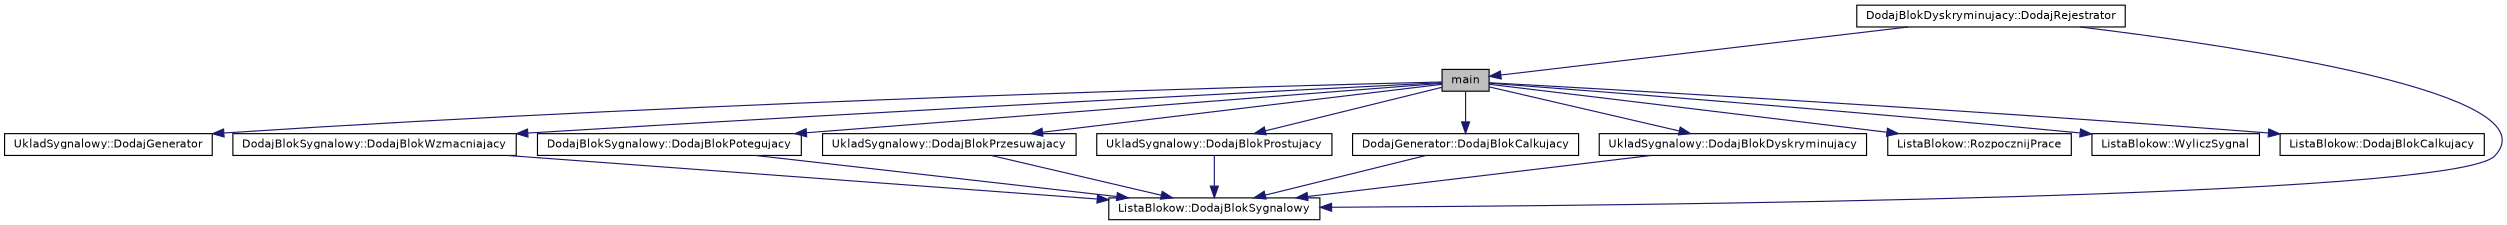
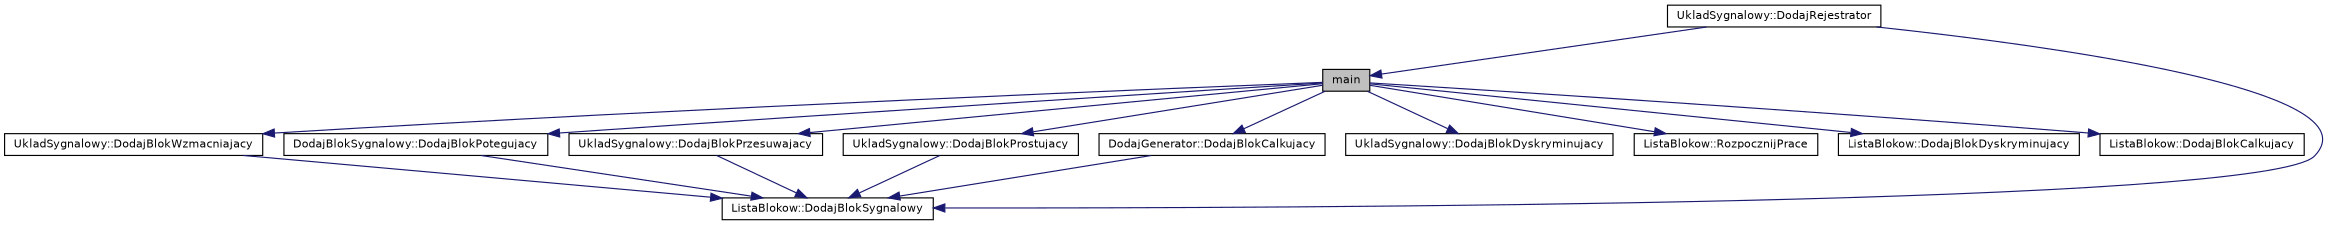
node "DodajBlokDyskryminujacy::DodajRejestrator": label "DodajBlokDyskryminujacy::DodajRejestrator" -> "UkladSygnalowy::DodajRejestrator"
node "UkladSygnalowy::DodajGenerator": removed
node "DodajBlokSygnalowy::DodajBlokWzmacniajacy": label "DodajBlokSygnalowy::DodajBlokWzmacniajacy" -> "UkladSygnalowy::DodajBlokWzmacniajacy"
node "ListaBlokow::WyliczSygnal": label "ListaBlokow::WyliczSygnal" -> "ListaBlokow::DodajBlokDyskryminujacy"
edge "UkladSygnalowy::DodajBlokDyskryminujacy" -> "ListaBlokow::DodajBlokSygnalowy": removed
